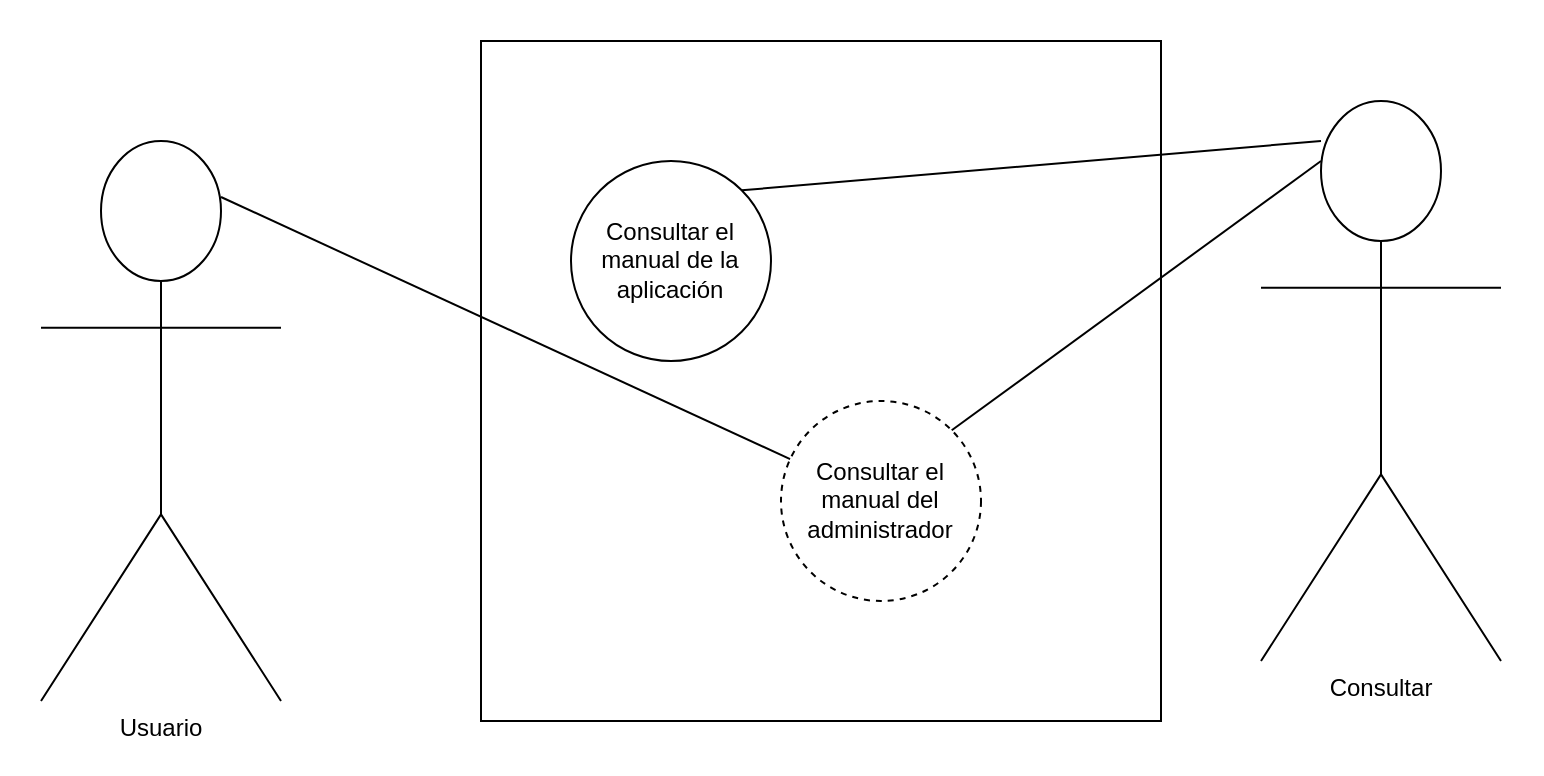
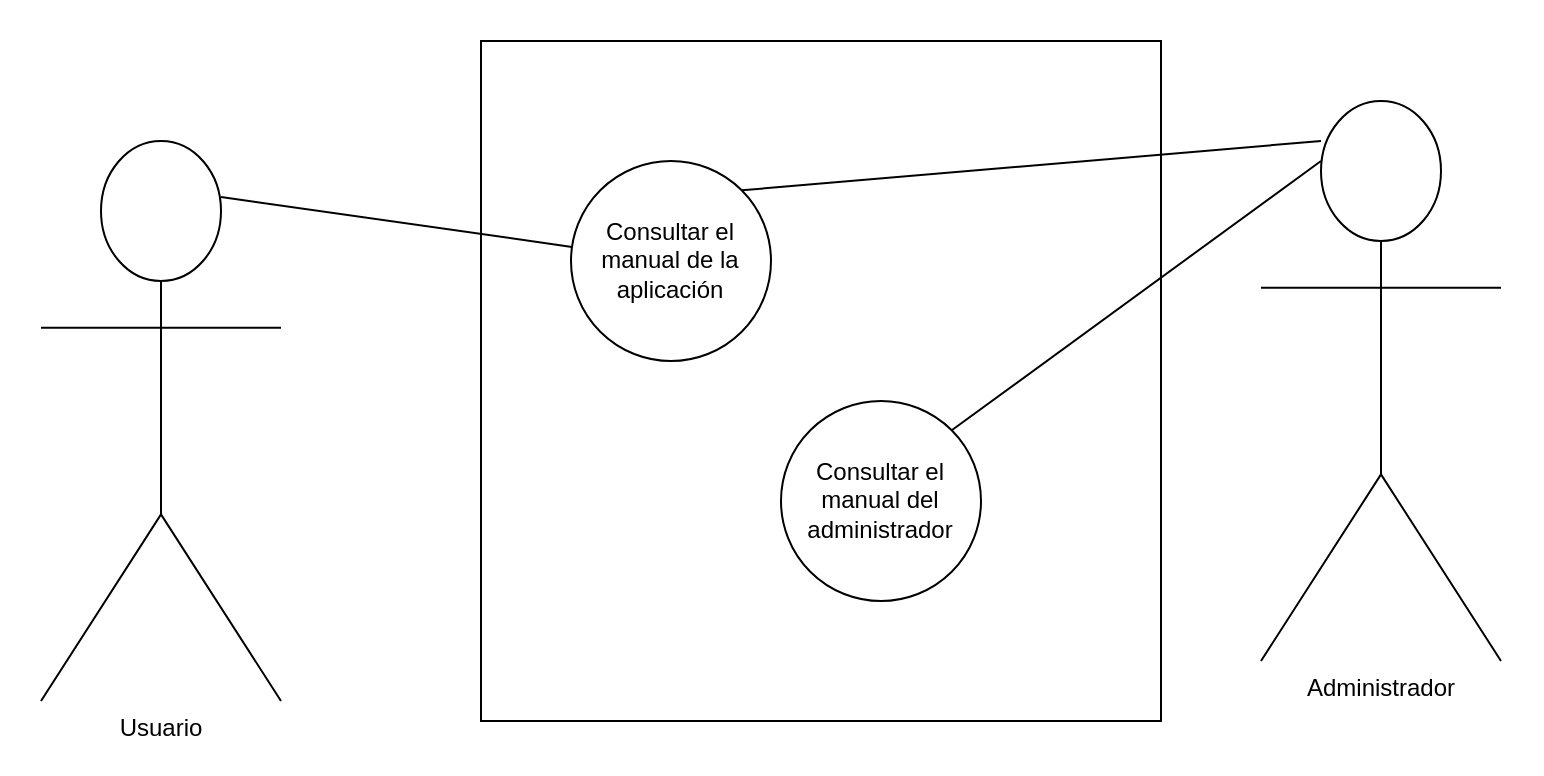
edge "Usuario" -- "Consultar el manual del administrador": now "Usuario" -- "Consultar el manual de la aplicación"
node "Consultar el manual del administrador": style dashed -> solid
node "Consultar": label "Consultar" -> "Administrador"
